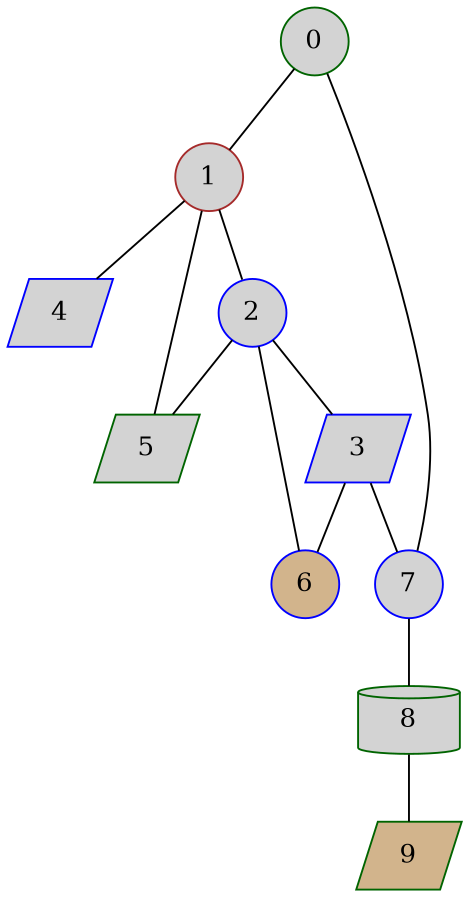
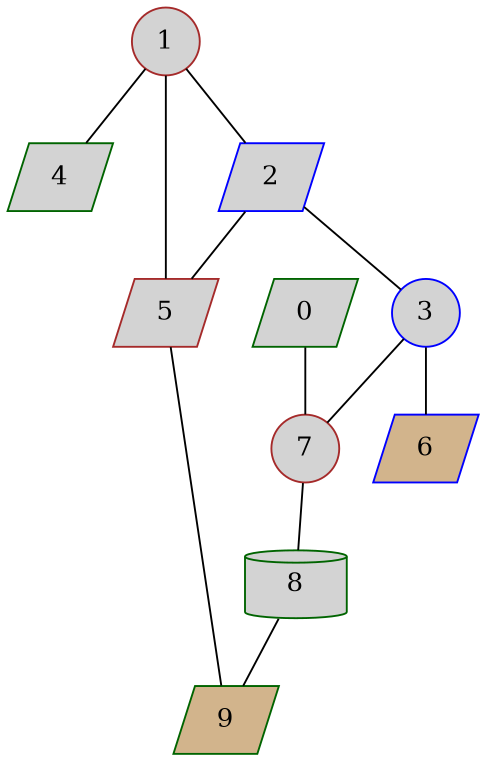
node "0": shape circle -> parallelogram
edge "0" -- "1": removed
node "4": color blue -> darkgreen
node "2": shape circle -> parallelogram
node "5": color darkgreen -> brown
edge "2" -- "6": removed
node "3": shape parallelogram -> circle
edge "5" -- "9": added
node "6": shape circle -> parallelogram
node "7": color blue -> brown
